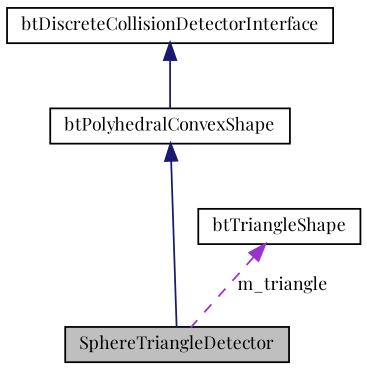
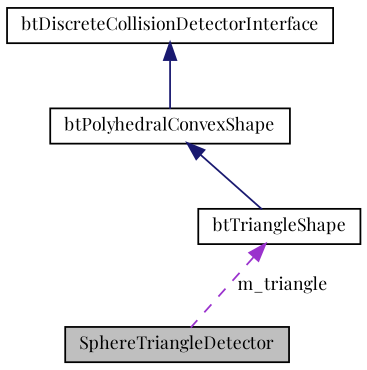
edge "SphereTriangleDetector" -> "btPolyhedralConvexShape": now "btTriangleShape" -> "btPolyhedralConvexShape"
